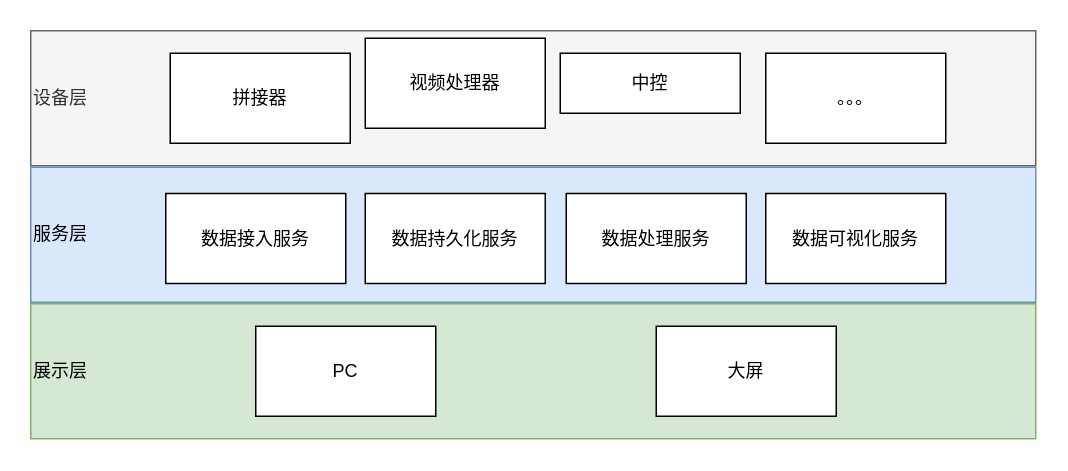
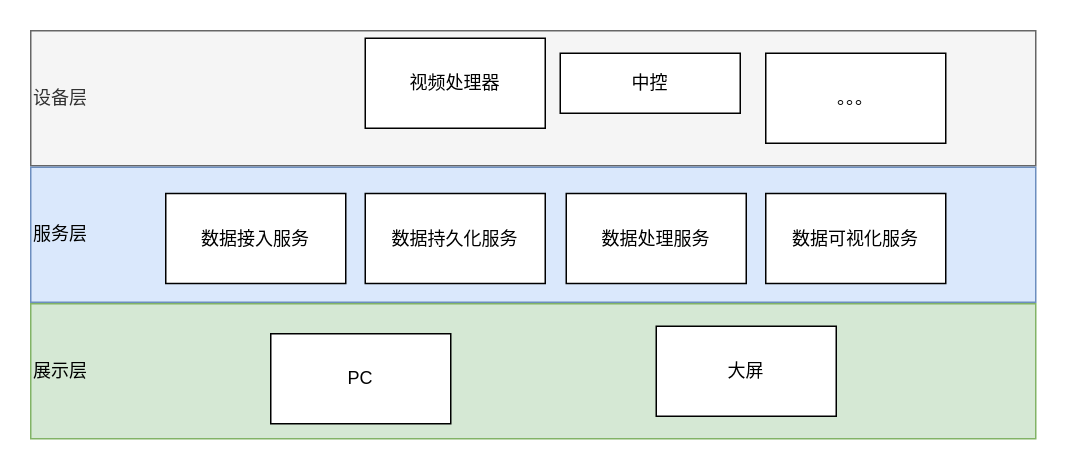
node "拼接器": removed
node "PC": moved (346, 371) -> (361, 379)
